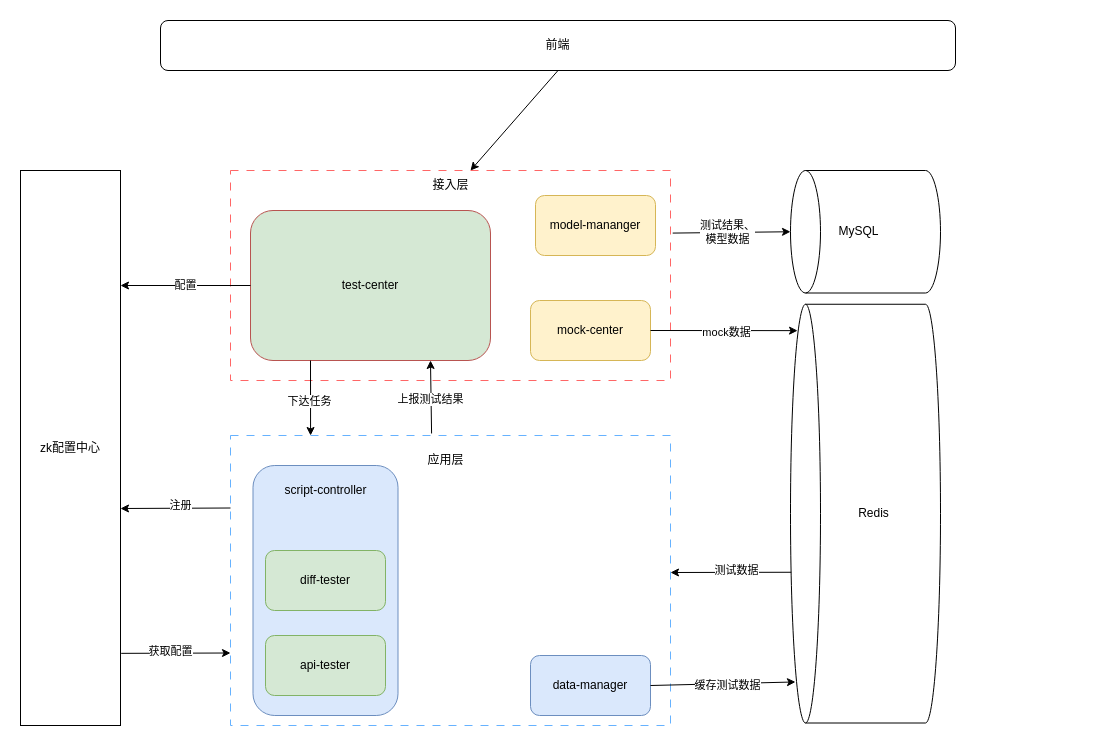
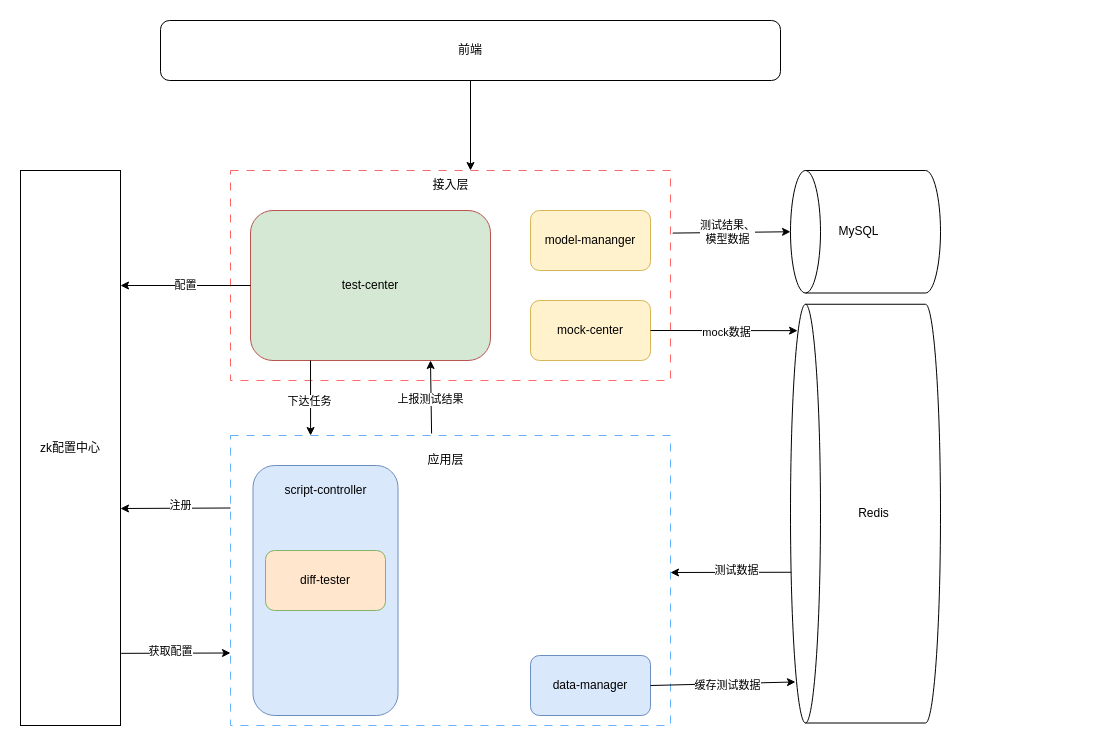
node "前端": size 795x50 -> 620x60
node "model-mananger": moved (596, 226) -> (591, 241)
node "diff-tester": fillcolor #d5e8d4 -> #ffe6cc
node "api-tester": removed
